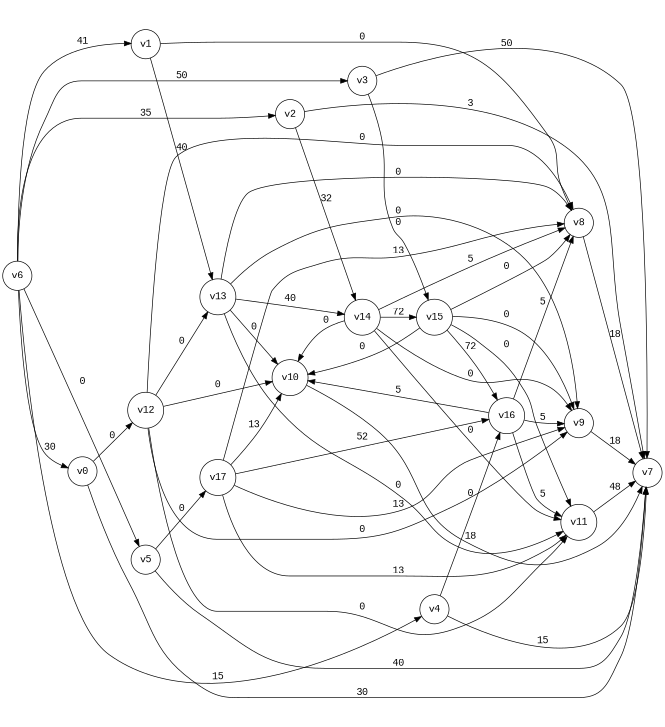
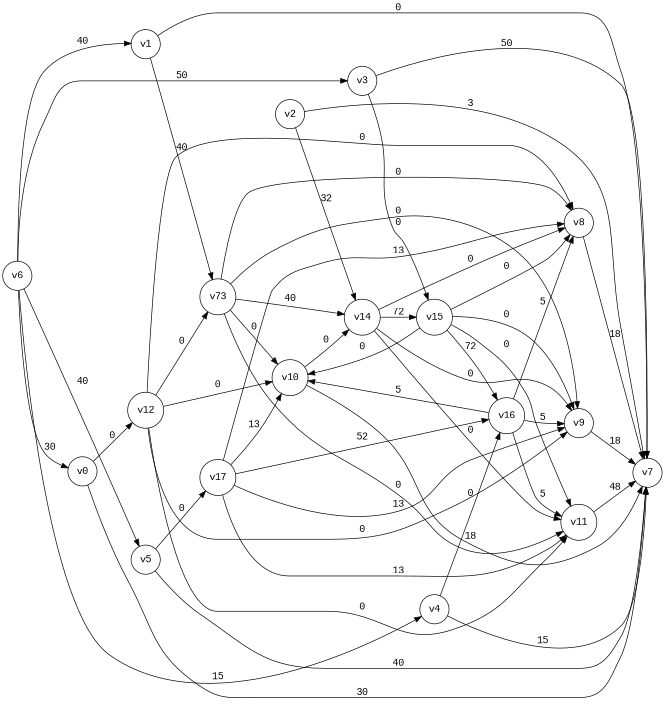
edge "v6" -> "v1": label "41" -> "40"
edge "v1" -> "v8": now "v1" -> "v7"
edge "v6" -> "v2": removed, label "35"
edge "v14" -> "v8": label "5" -> "0"
node "v13": label "v13" -> "v73"
edge "v14" -> "v10": reversed
edge "v6" -> "v5": label "0" -> "40"
